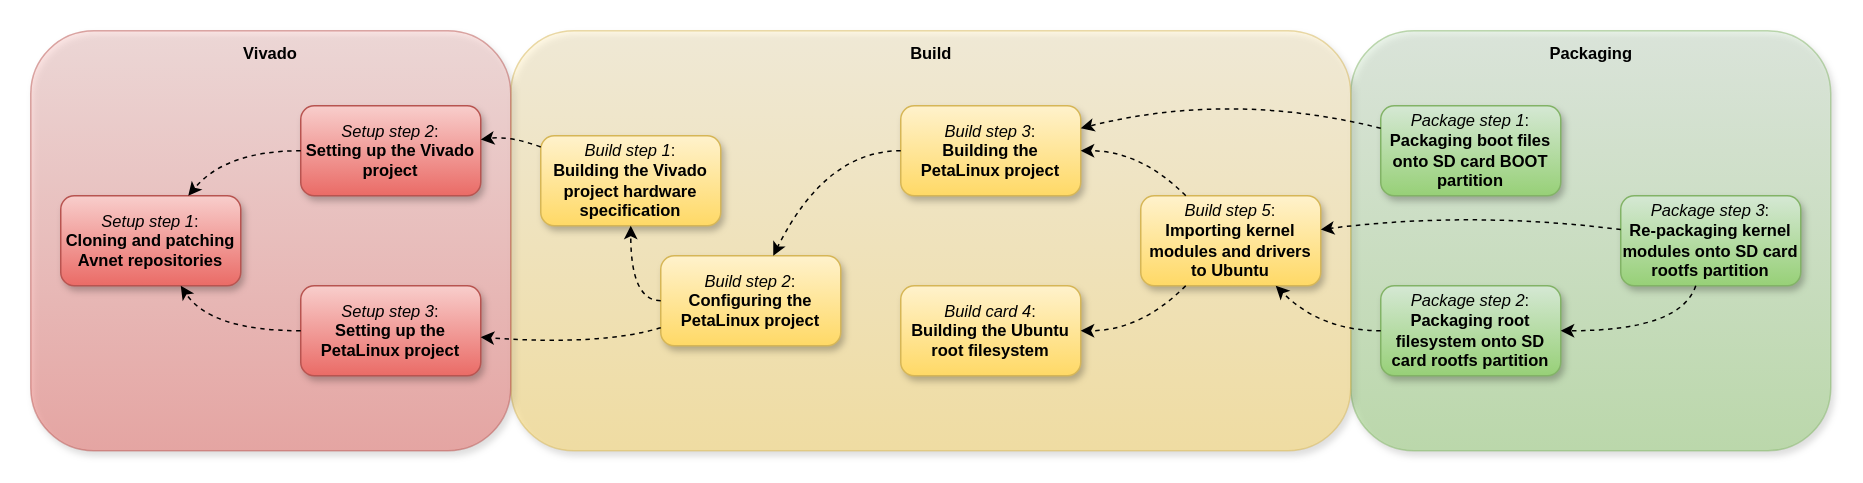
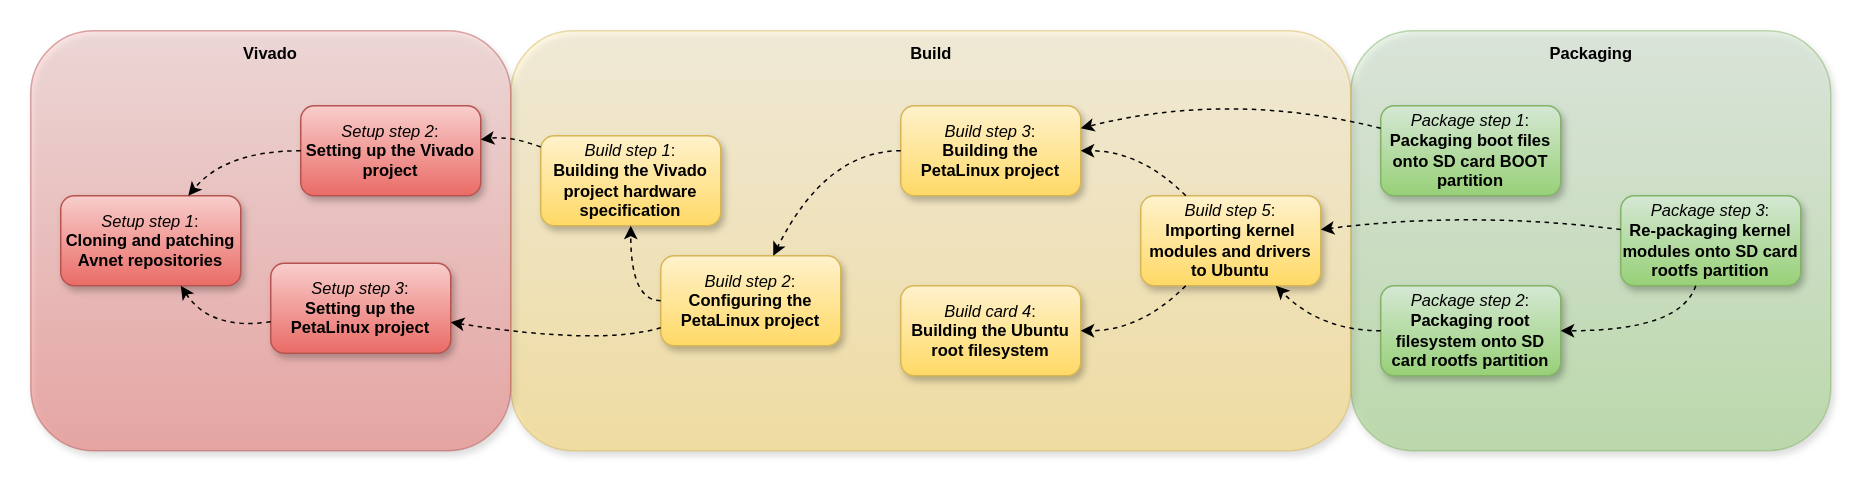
node "Setup step 3: Setting up the PetaLinux project": moved (391, 331) -> (361, 308)
